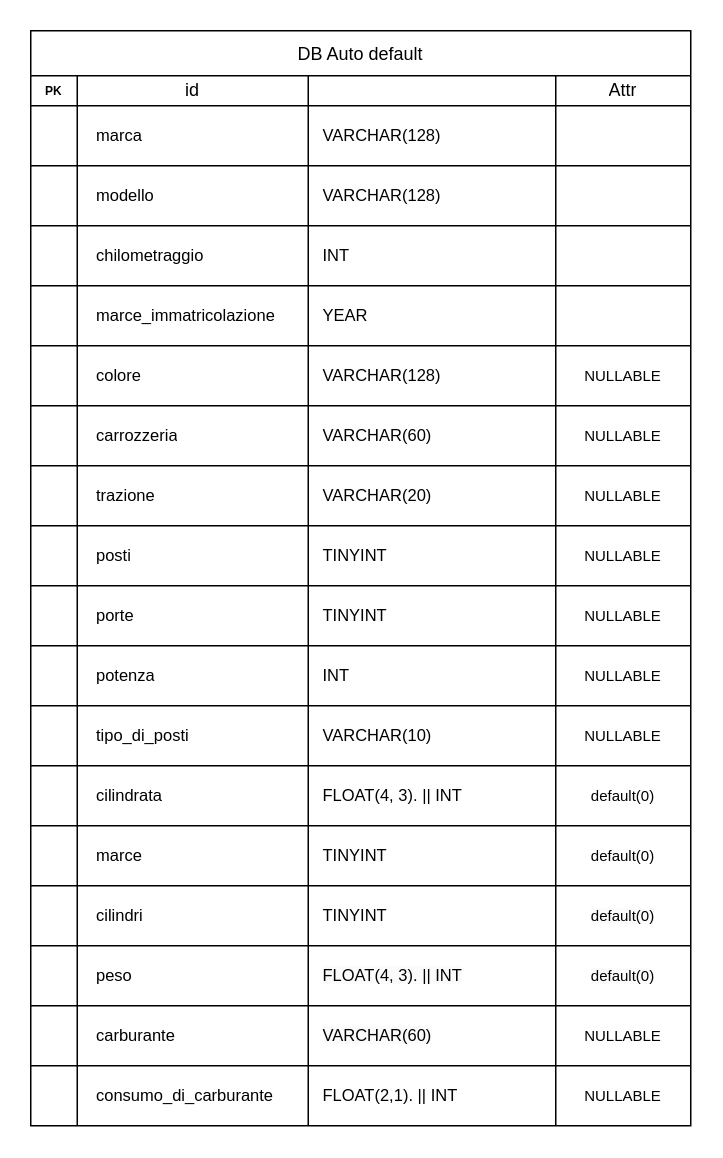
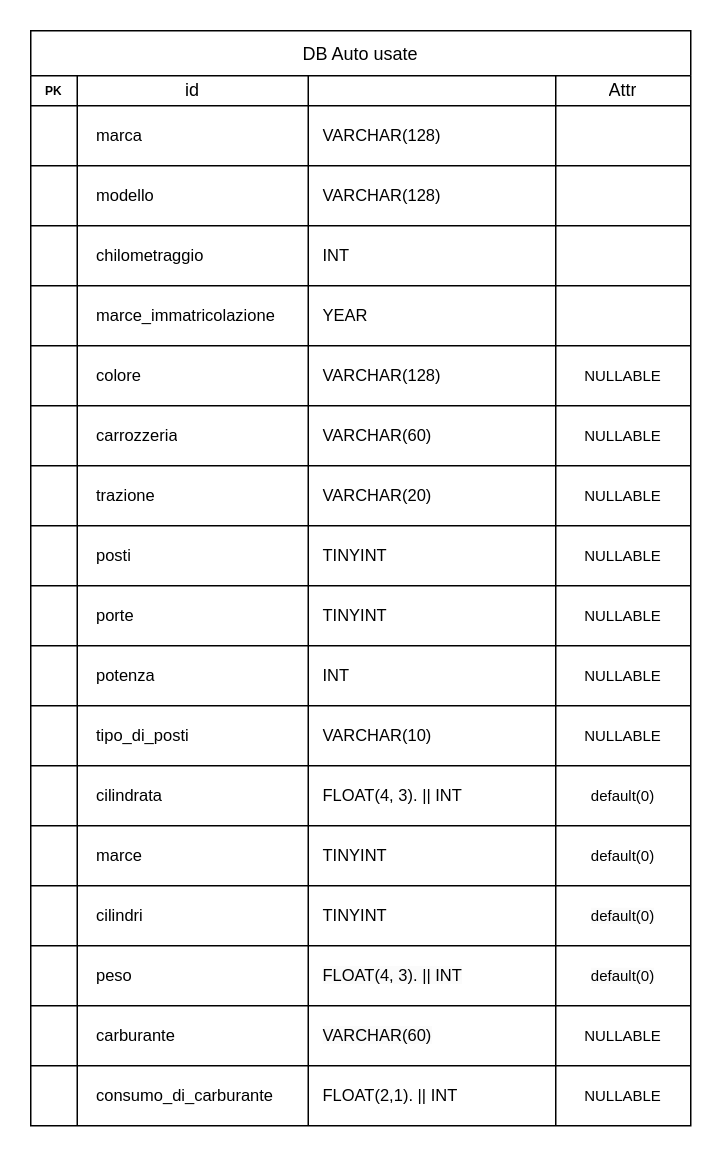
node "DB Auto default": label "DB Auto default" -> "DB Auto usate"
